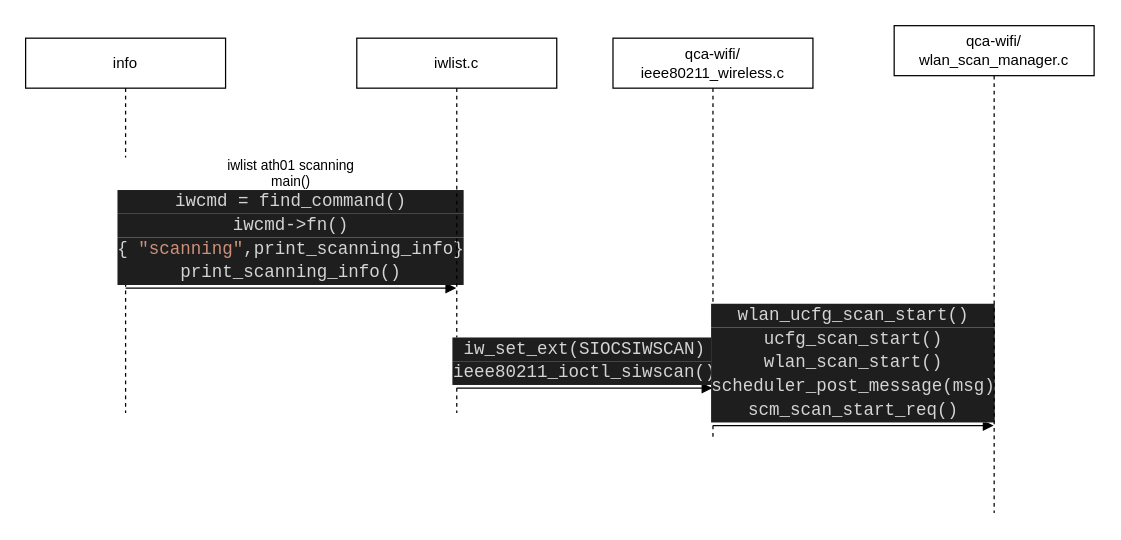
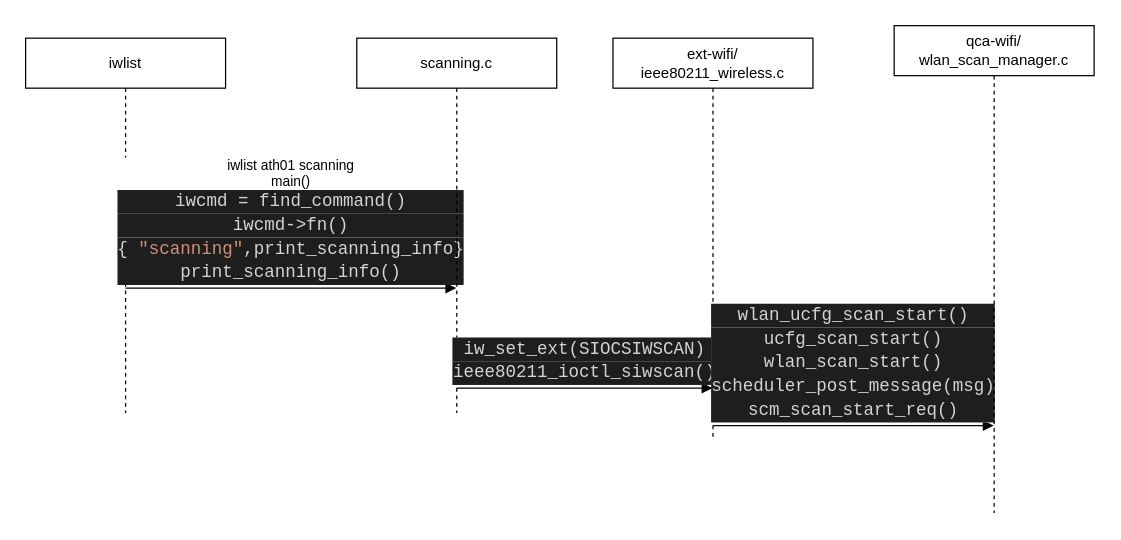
node "info": label "info" -> "iwlist"
node "iwlist.c": label "iwlist.c" -> "scanning.c"
node "qca-wifi/ ieee80211_wireless.c": label "qca-wifi/ ieee80211_wireless.c" -> "ext-wifi/ ieee80211_wireless.c"
